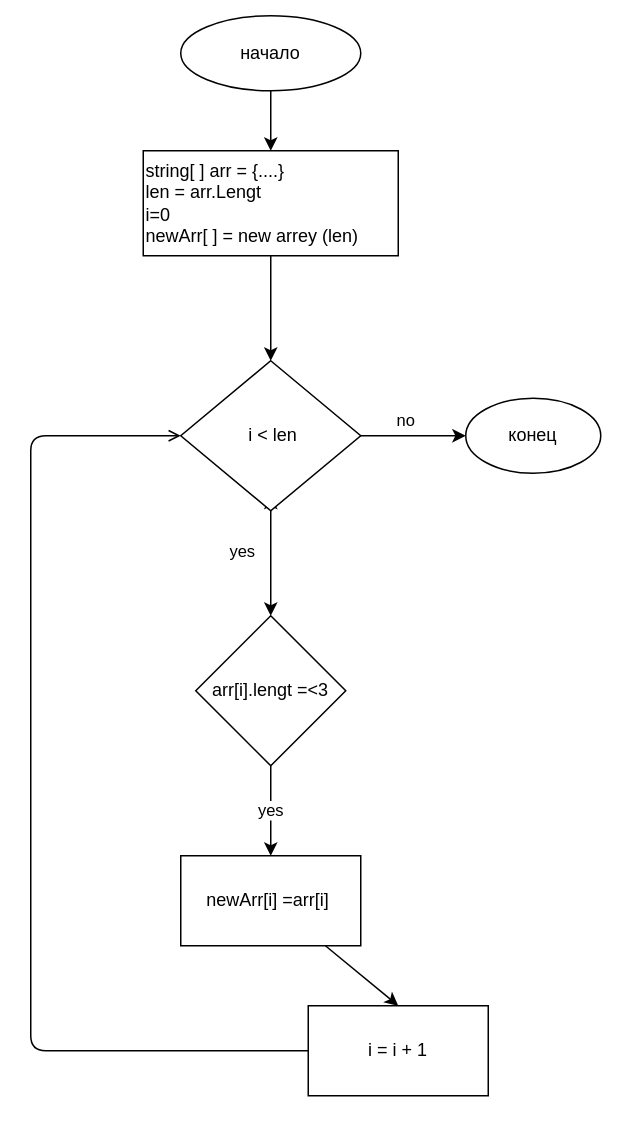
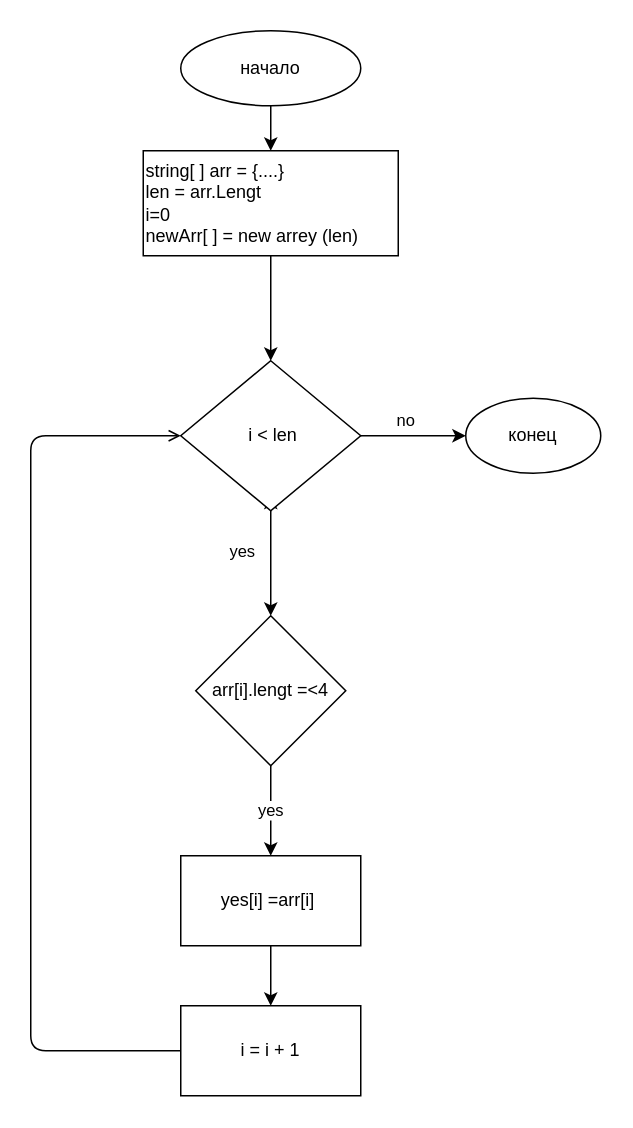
node "начало": moved (271, 53) -> (271, 68)
node "arr[i].lengt =<3": label "arr[i].lengt =<3" -> "arr[i].lengt =<4"
node "newArr[i] =arr[i]": label "newArr[i] =arr[i]" -> "yes[i] =arr[i]"
node "i = i + 1": moved (398, 1051) -> (271, 1051)
